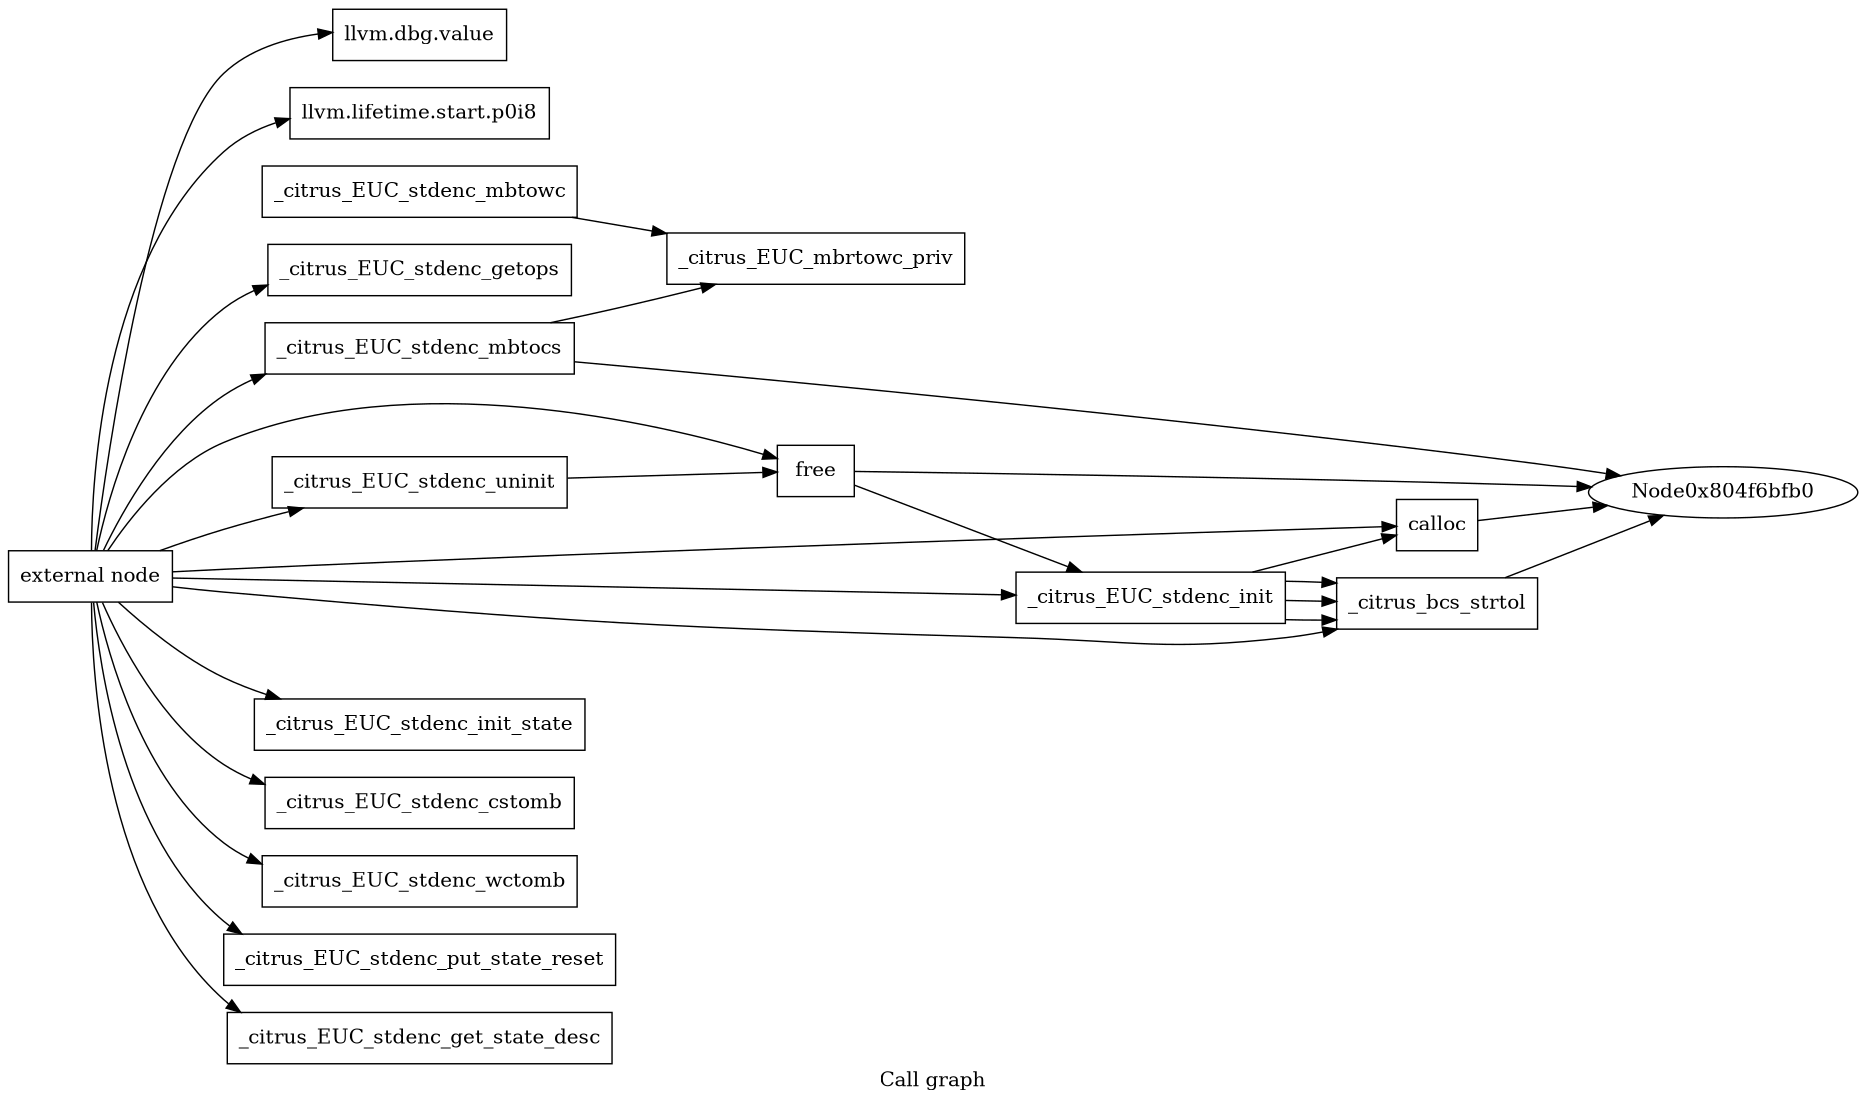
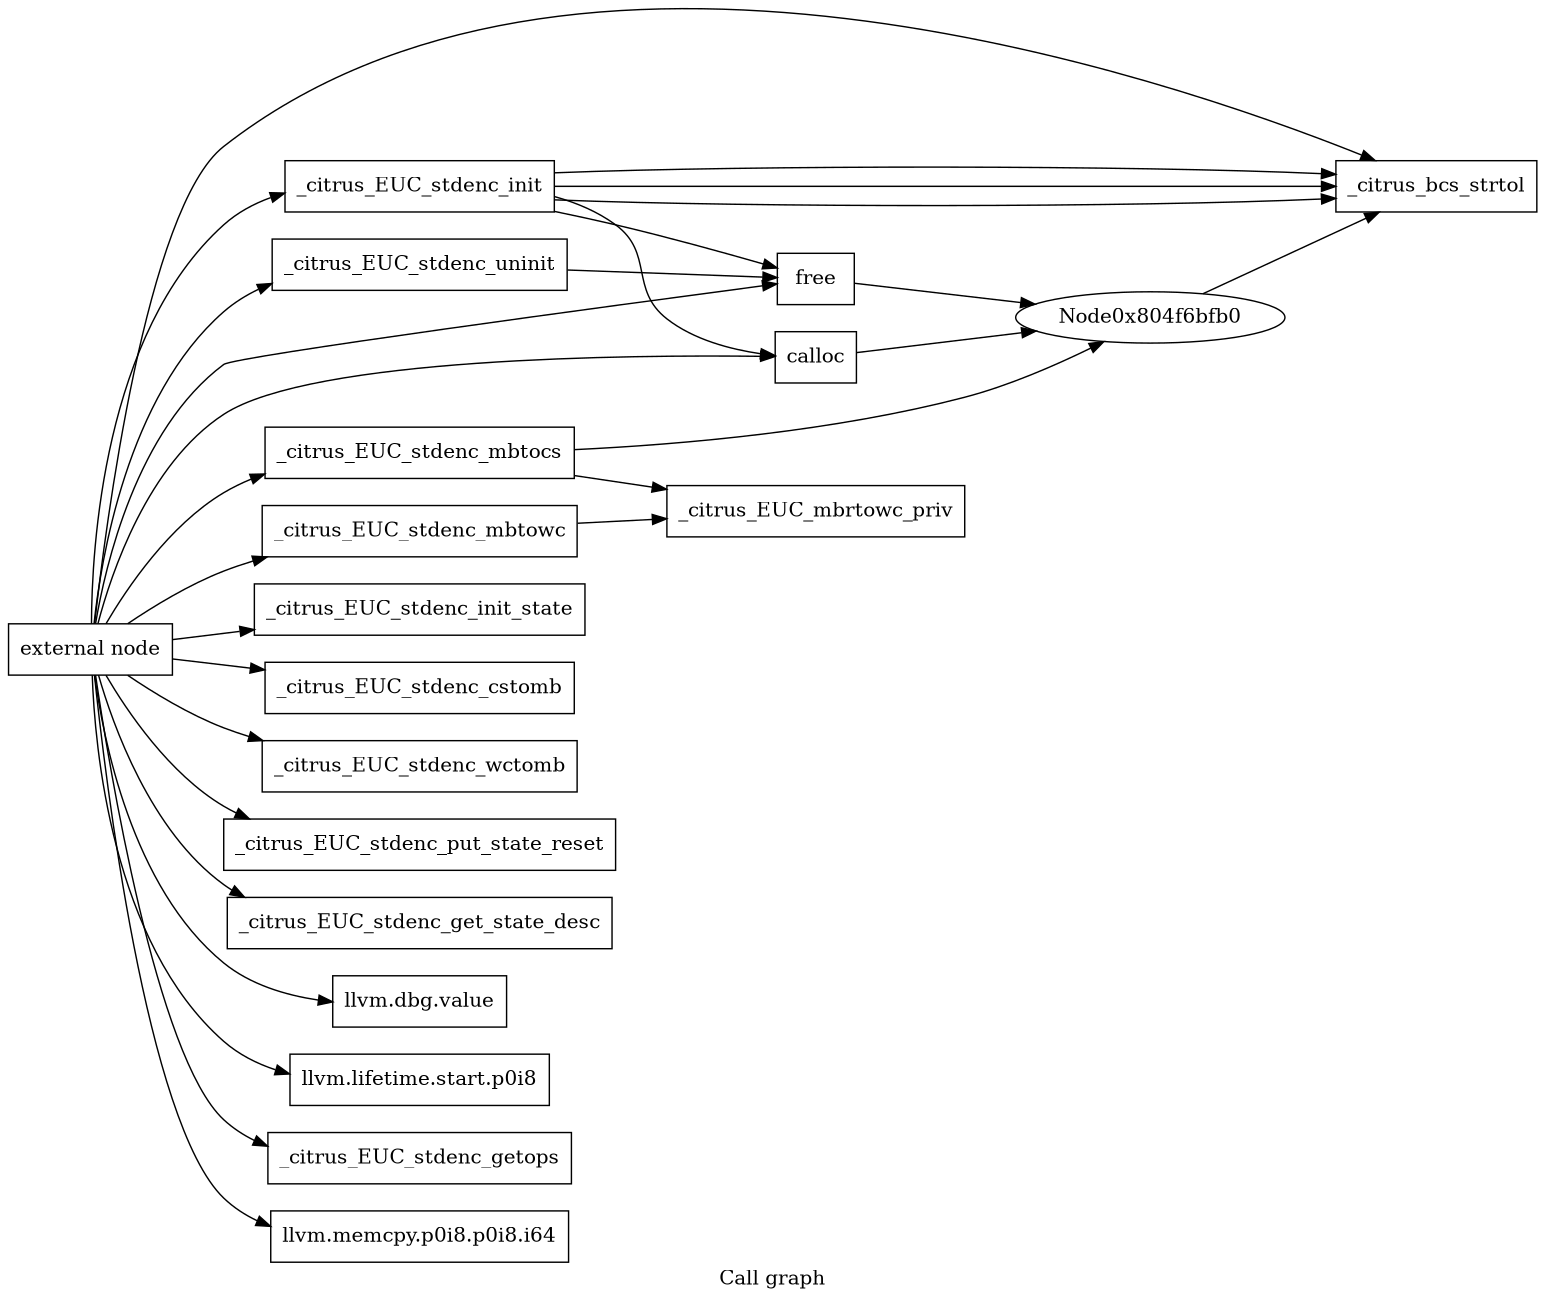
edge "free" -> "_citrus_EUC_stdenc_init": reversed
edge "_citrus_bcs_strtol" -> "Node0x804f6bfb0": reversed
edge "external node" -> "_citrus_EUC_stdenc_mbtowc": added
node "llvm.memcpy.p0i8.p0i8.i64": added
